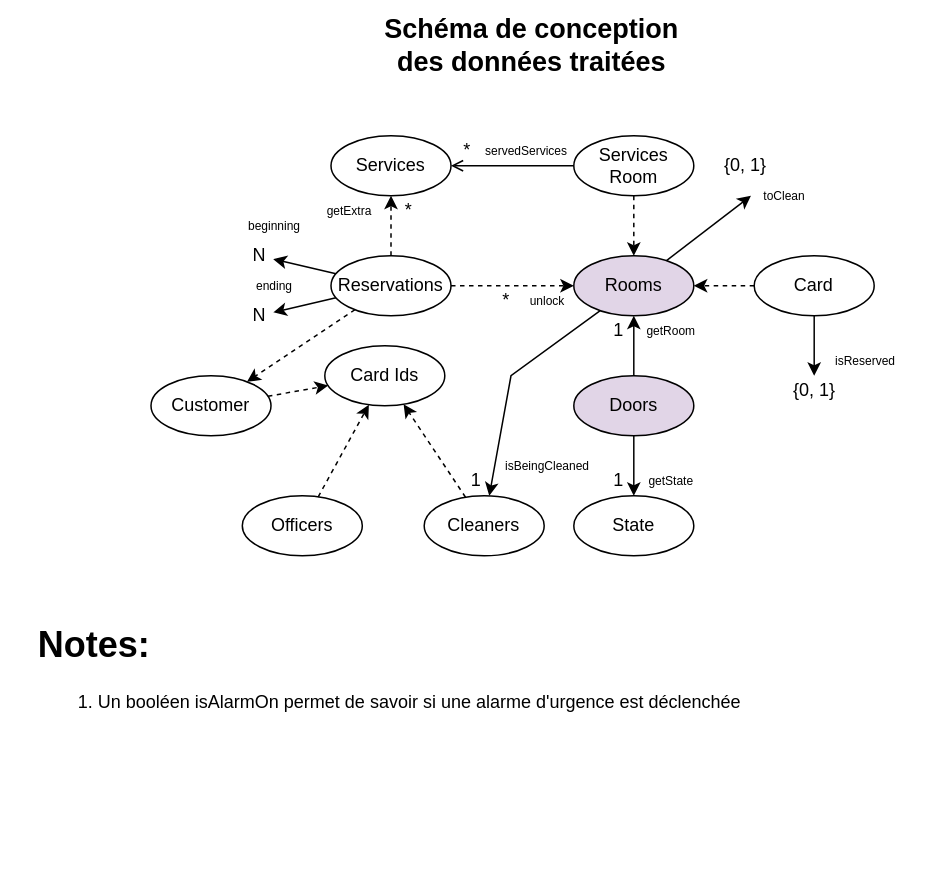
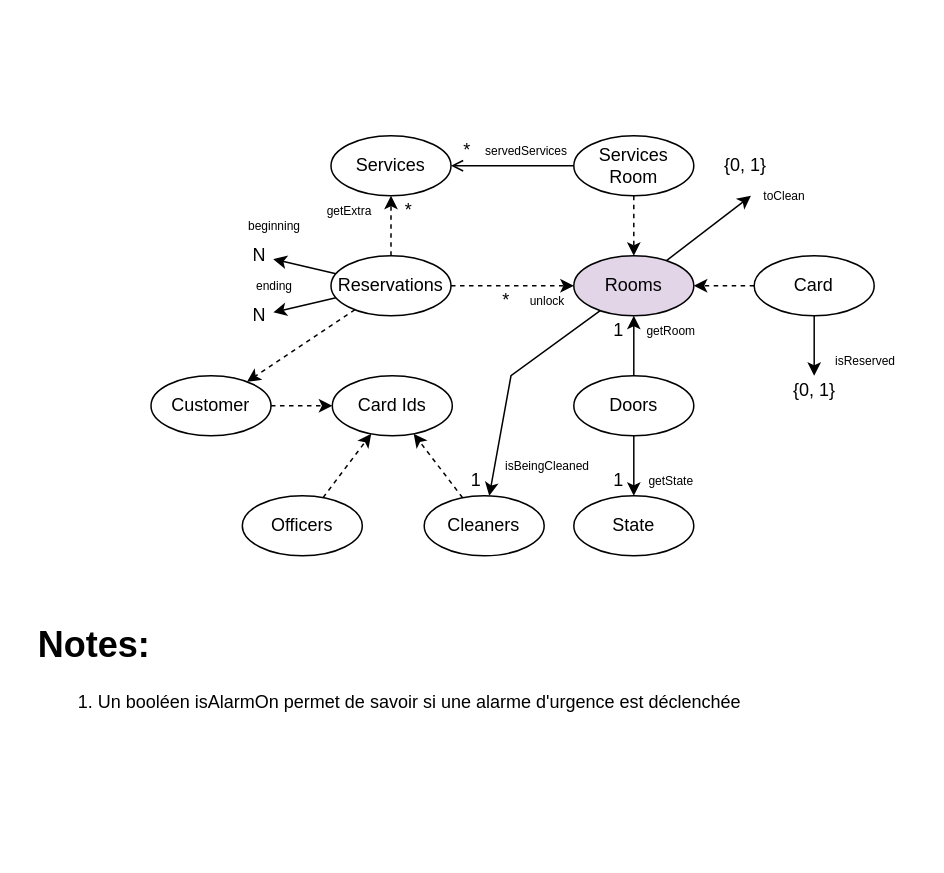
node "Schéma de conception des données traitées": removed
node "Card Ids": moved (385, 376) -> (392, 406)
node "Doors": fillcolor #e1d5e7 -> #ffffff
